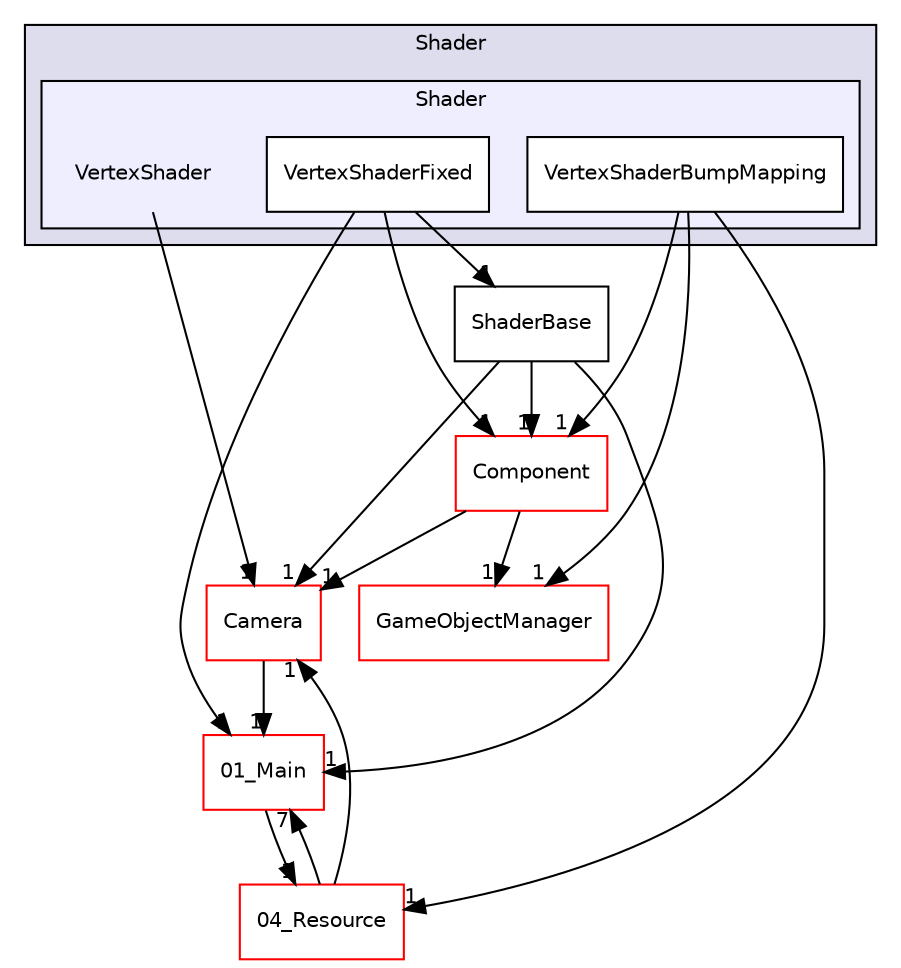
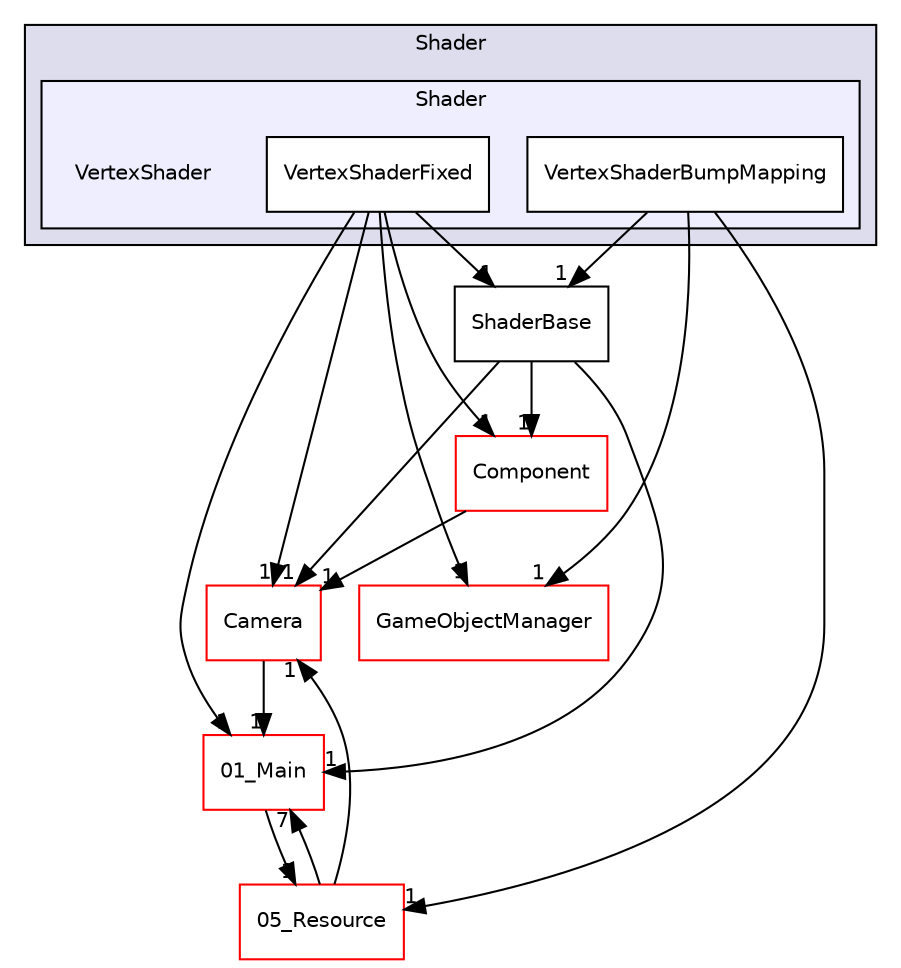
edge "VertexShaderBumpMapping" -> "Component": now "VertexShaderBumpMapping" -> "ShaderBase"
edge "VertexShader" -> "Camera": now "VertexShaderFixed" -> "Camera"
edge "Component" -> "GameObjectManager": now "VertexShaderFixed" -> "GameObjectManager"
node "04_Resource": label "04_Resource" -> "05_Resource"
